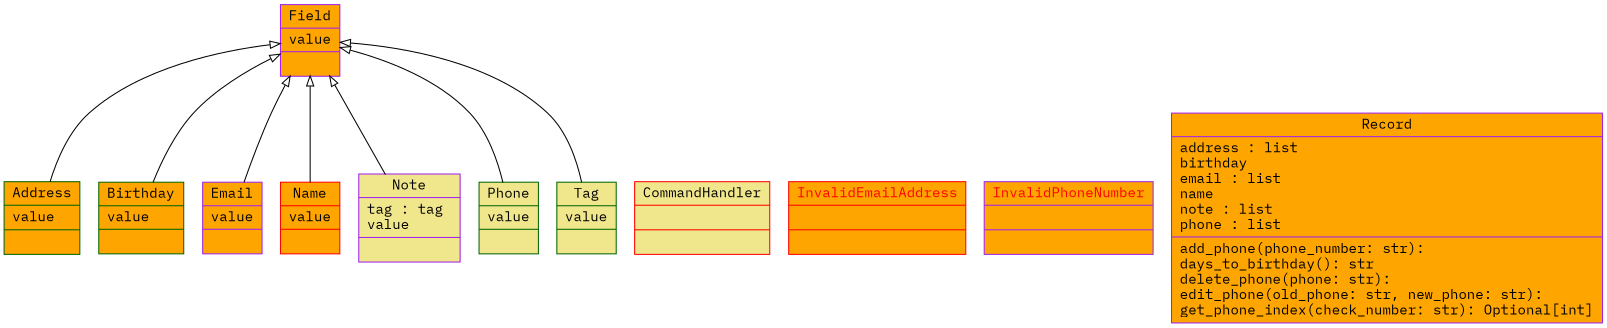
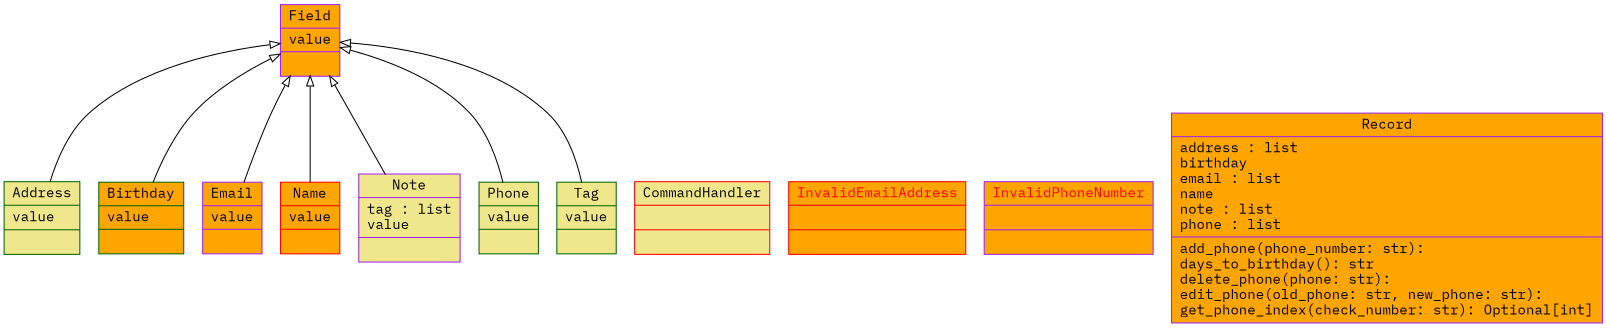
node "Note": text "tag : tag" -> "tag : list"
node "Address": fillcolor orange -> khaki
